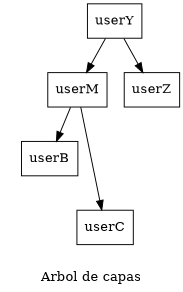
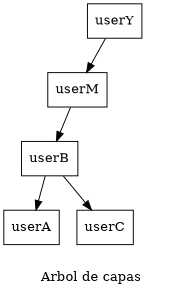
node "userZ": removed
edge "userM" -> "userC": now "userB" -> "userC"
node "userA": added
